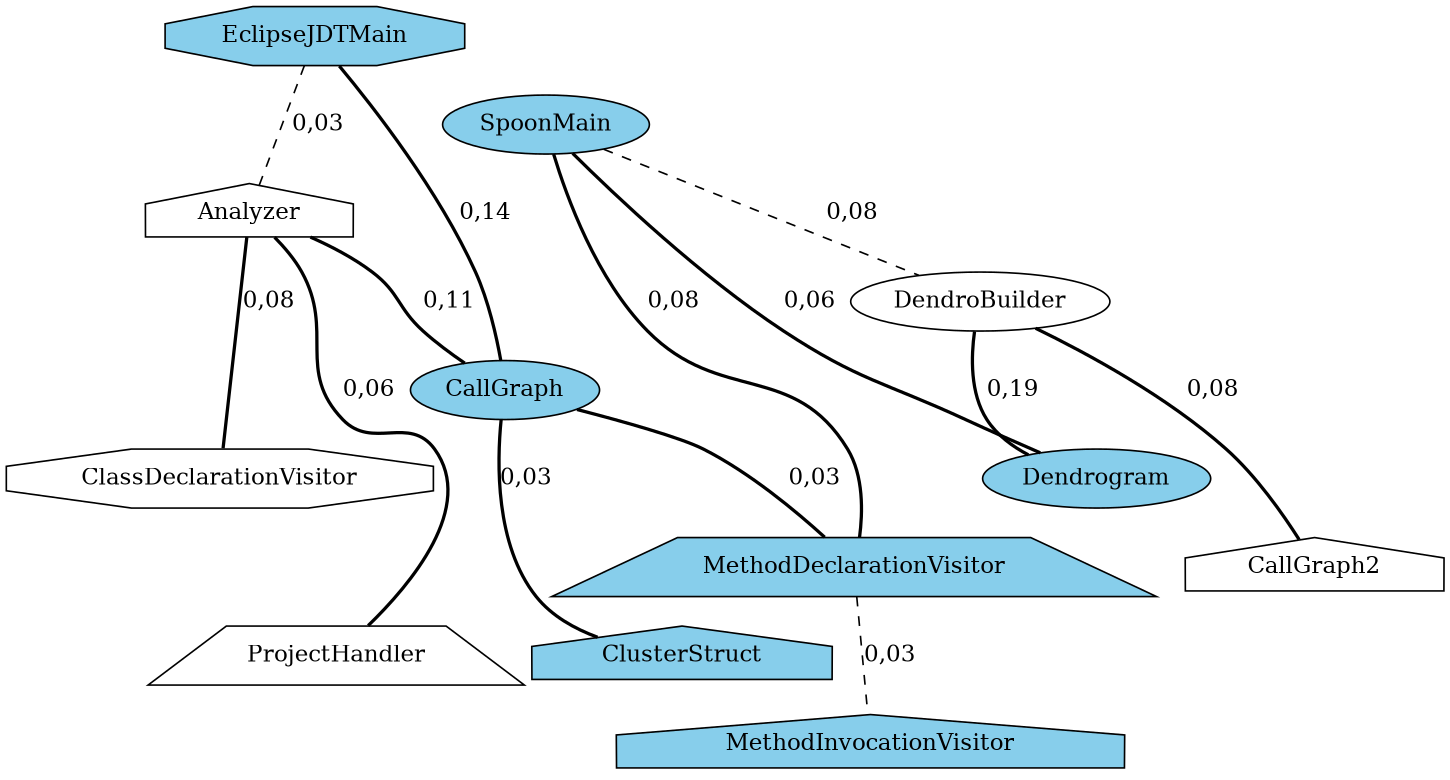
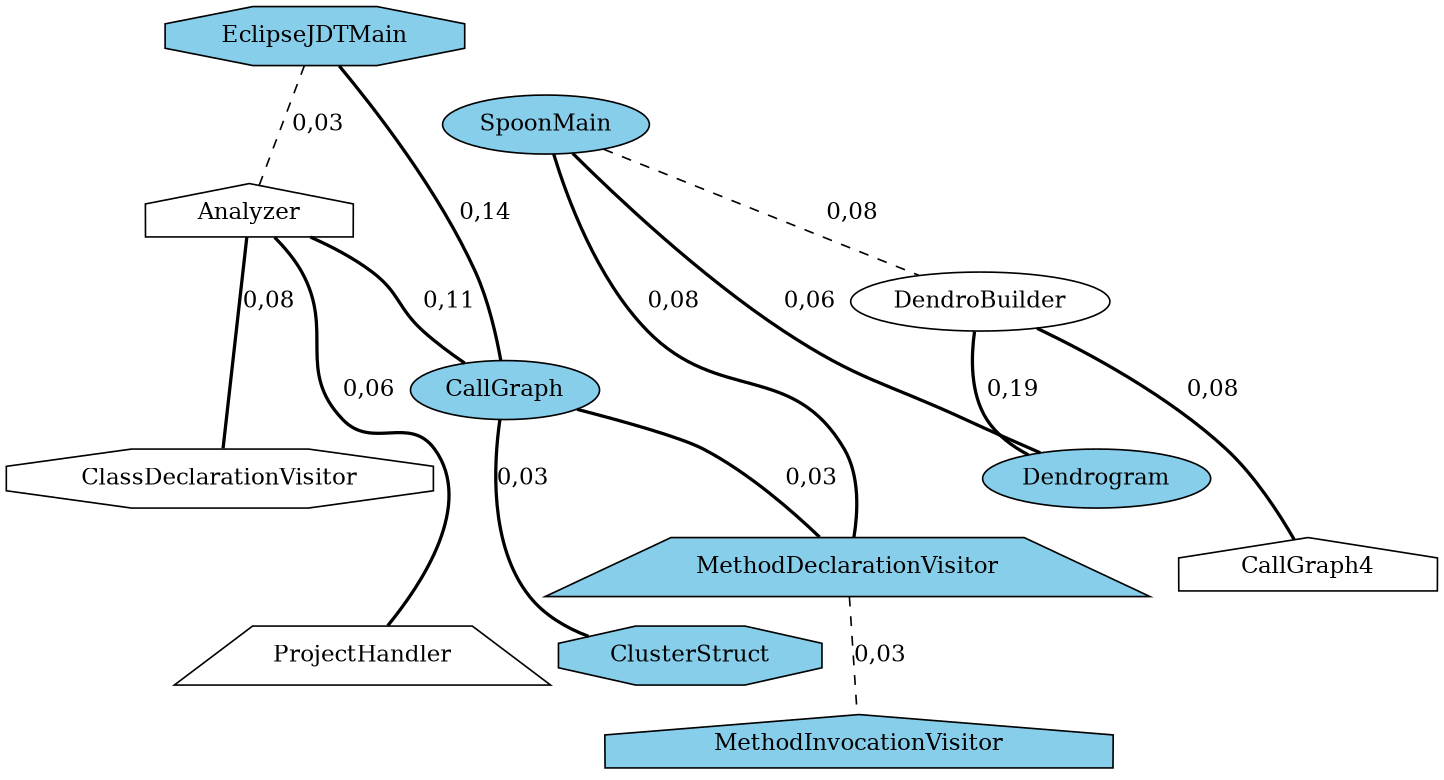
node "CallGraph2": label "CallGraph2" -> "CallGraph4"
node "ClusterStruct": shape house -> octagon
